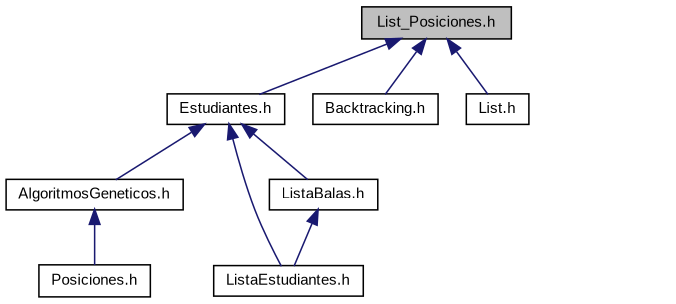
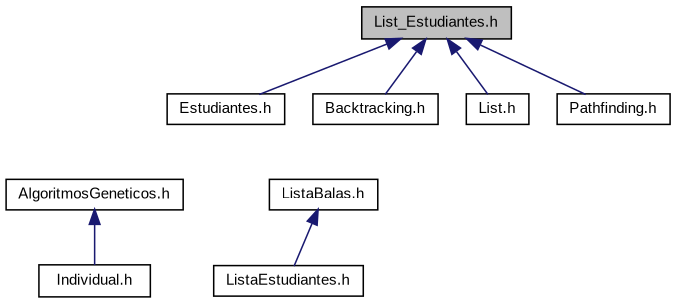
node "List_Posiciones.h": label "List_Posiciones.h" -> "List_Estudiantes.h"
node "Pathfinding.h": added
edge "AlgoritmosGeneticos.h" -> "Estudiantes.h": removed
edge "ListaBalas.h" -> "Estudiantes.h": removed
edge "ListaEstudiantes.h" -> "Estudiantes.h": removed
node "Posiciones.h": label "Posiciones.h" -> "Individual.h"
